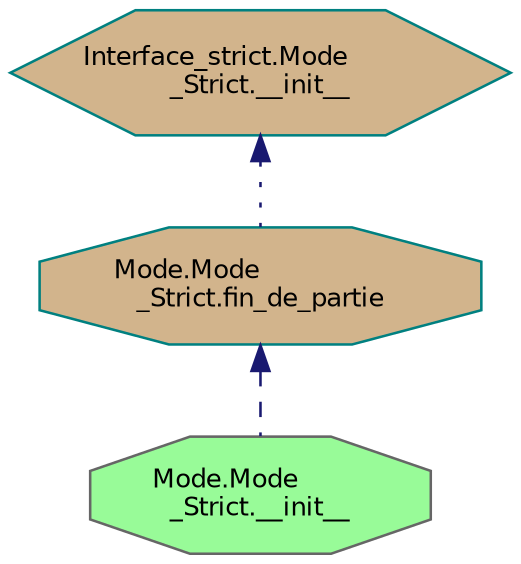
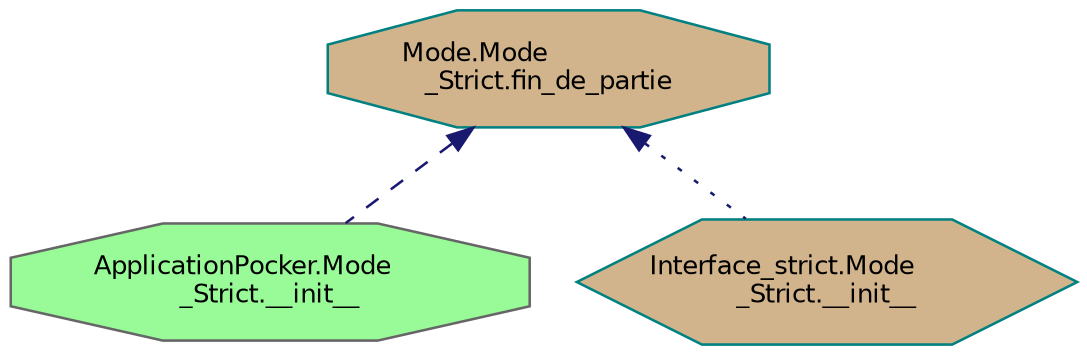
edge "Mode.Mode _Strict.fin_de_partie" -> "Interface_strict.Mode _Strict.__init__": reversed
node "Mode.Mode _Strict.__init__": label "Mode.Mode _Strict.__init__" -> "ApplicationPocker.Mode _Strict.__init__"
